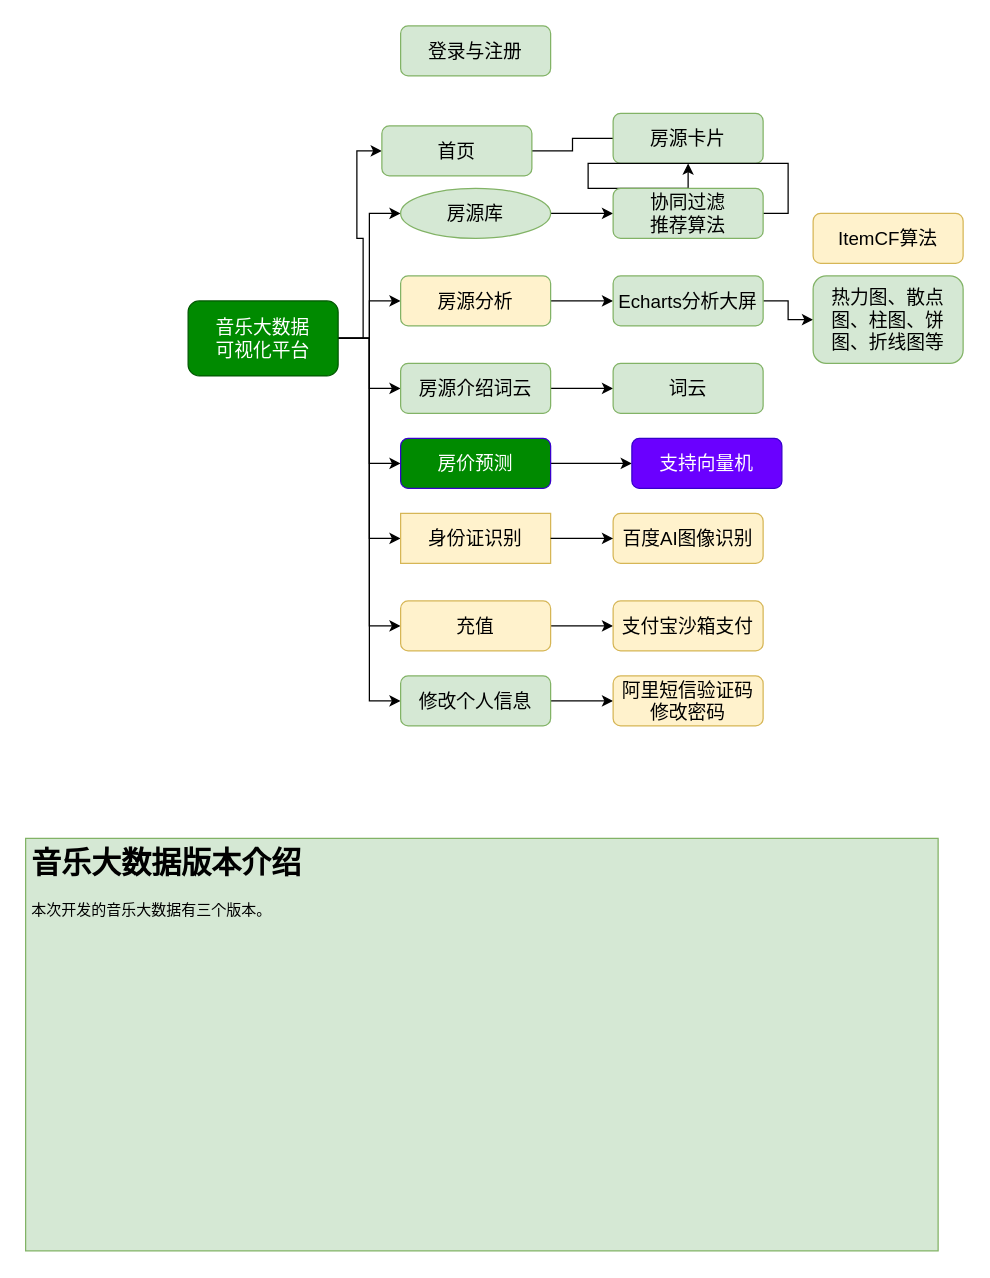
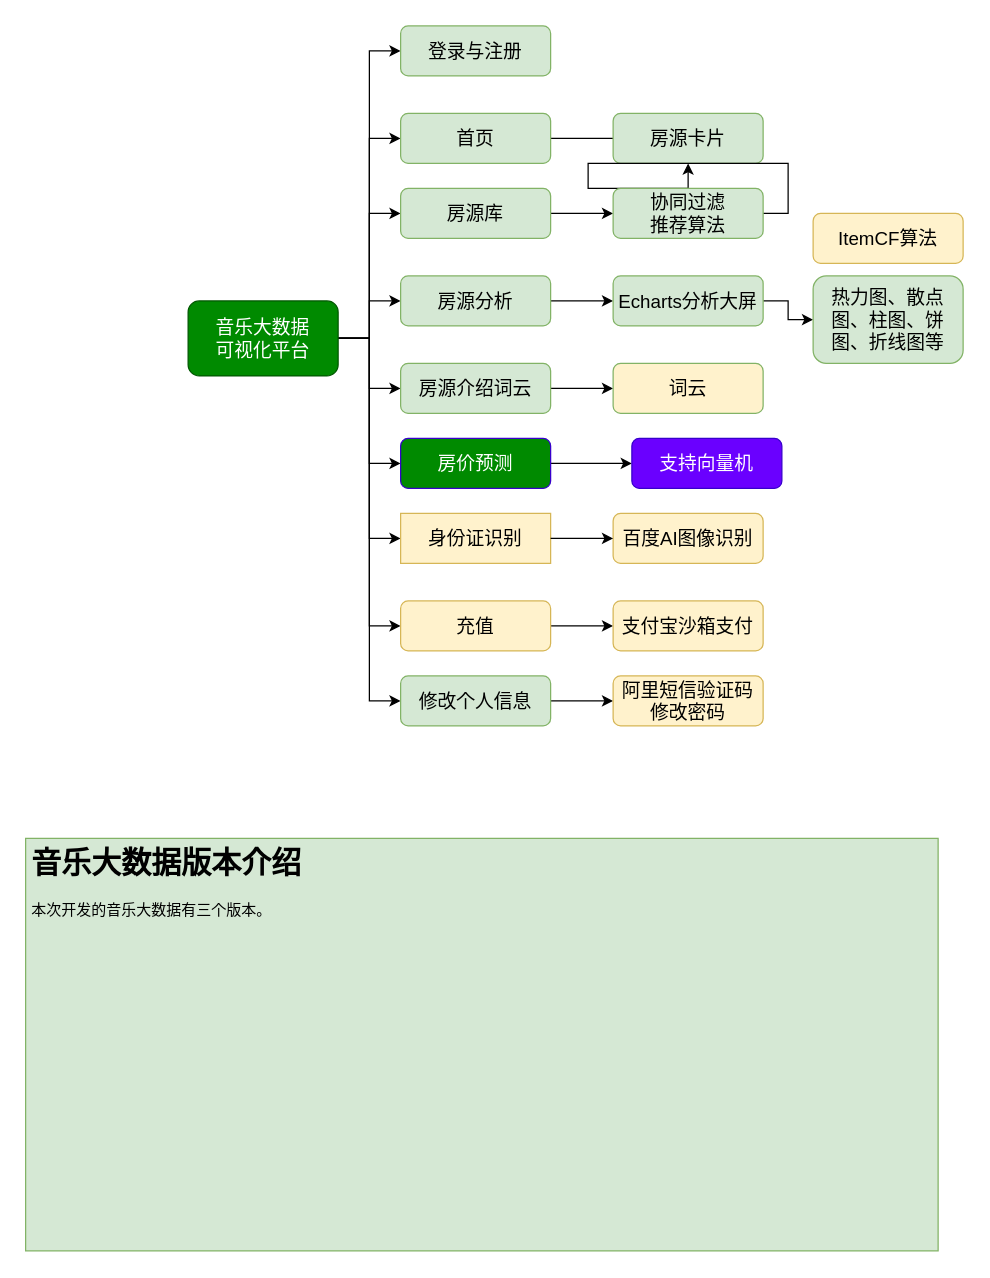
edge "音乐大数据 可视化平台" -> "登录与注册": added
node "首页": moved (457, 151) -> (476, 138)
node "房源库": shape ellipse -> rounded rectangle
node "房源分析": fillcolor #fff2cc -> #d5e8d4
node "词云": fillcolor #d5e8d4 -> #fff2cc
